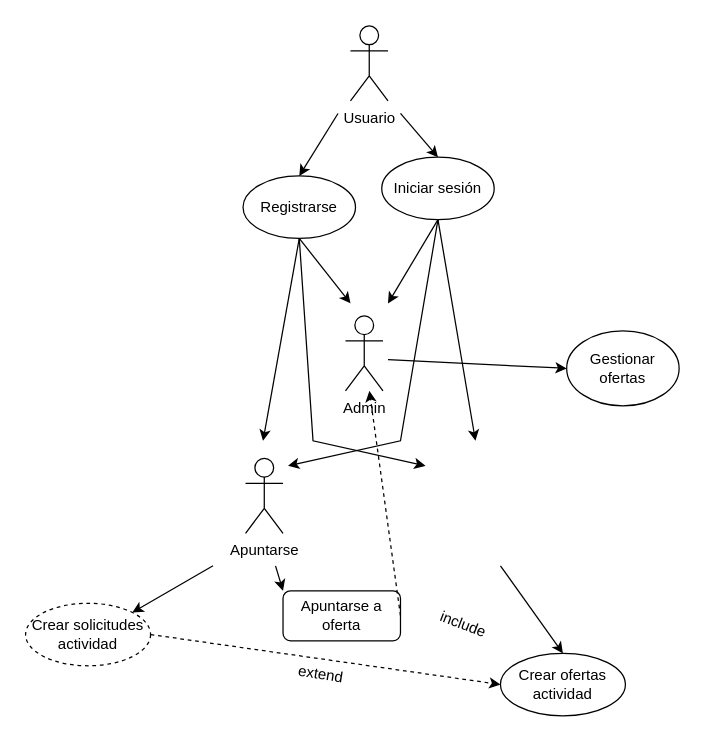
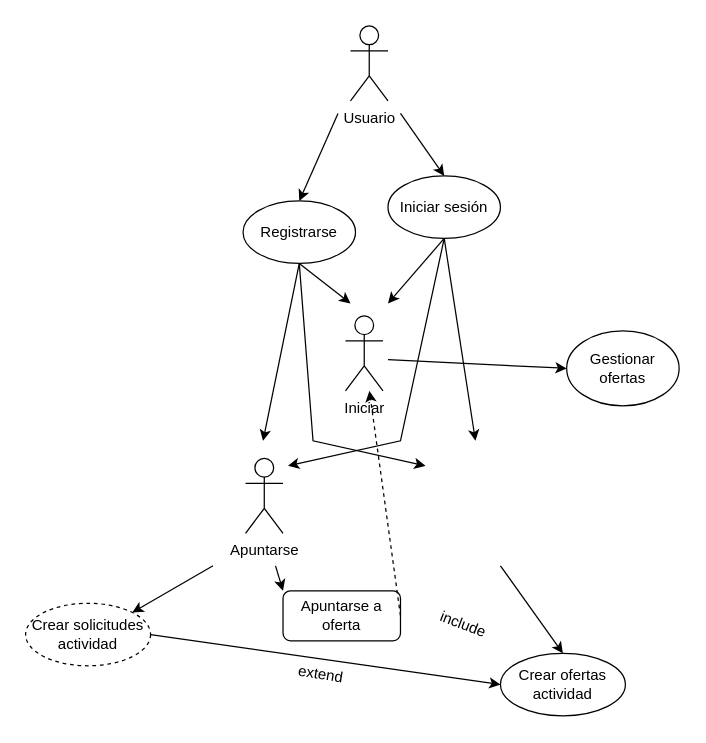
node "Iniciar sesión": moved (438, 188) -> (444, 207)
node "Registrarse": moved (299, 207) -> (299, 232)
node "Admin": label "Admin" -> "Iniciar"
edge "Crear solicitudes actividad" -> "Crear ofertas actividad": style dashed -> solid
